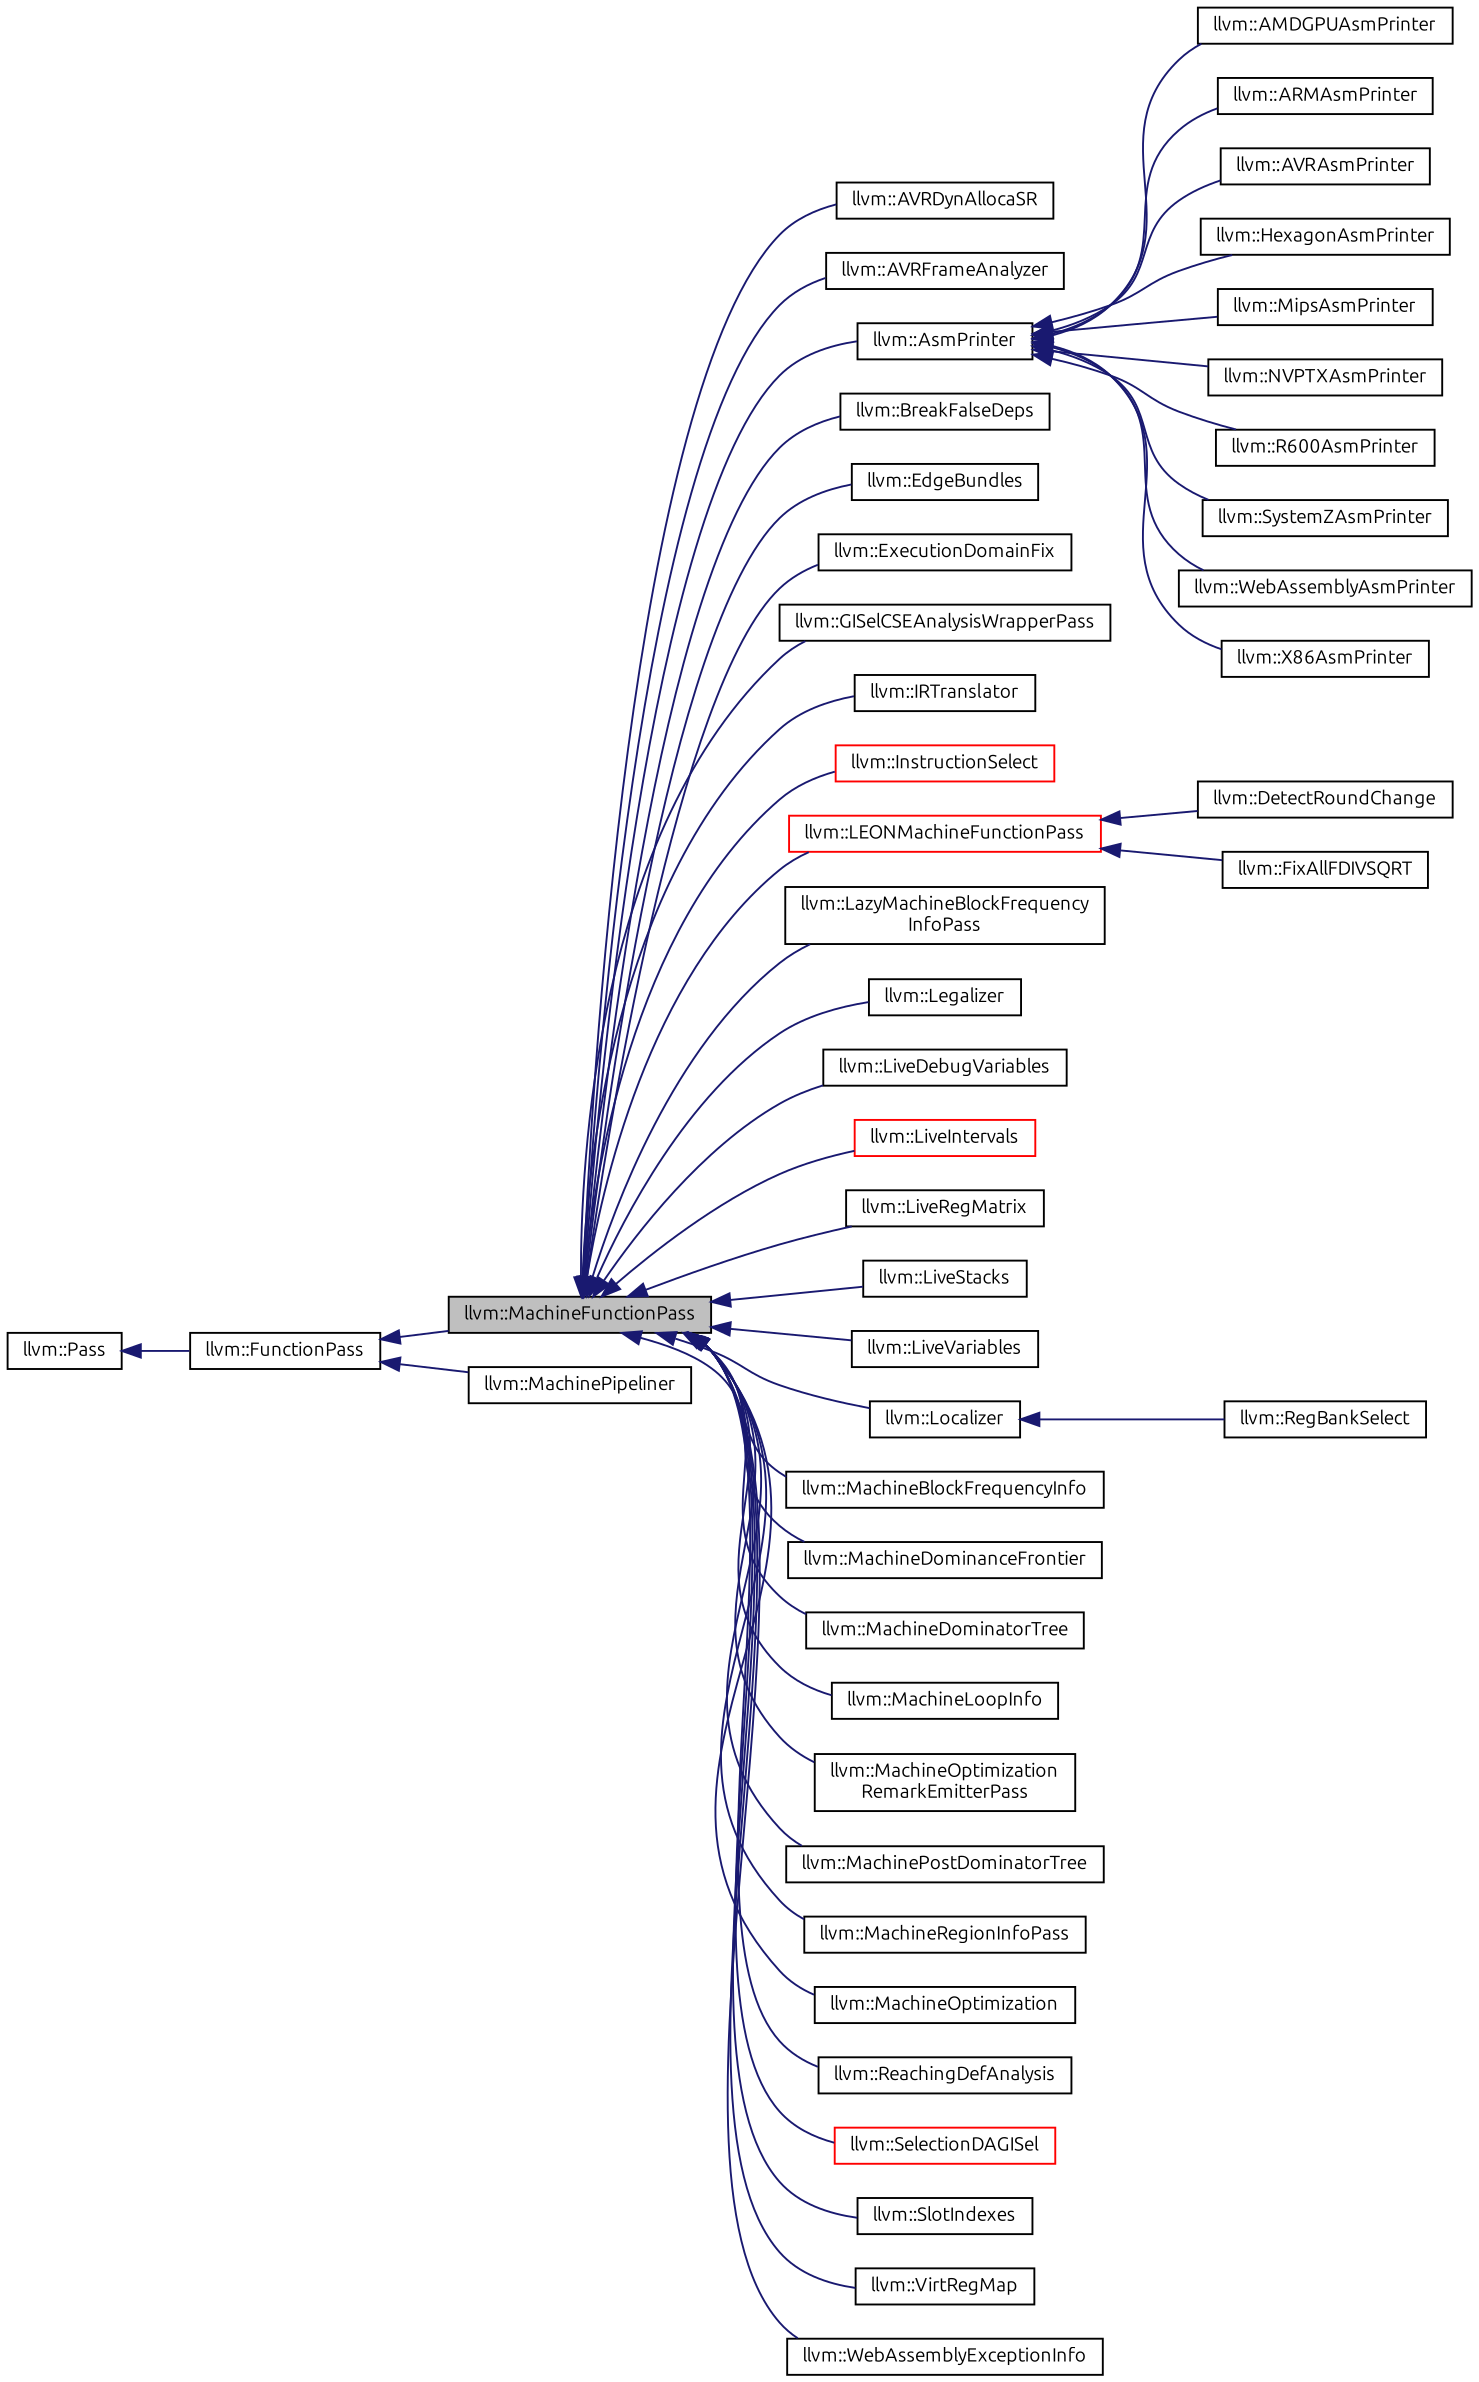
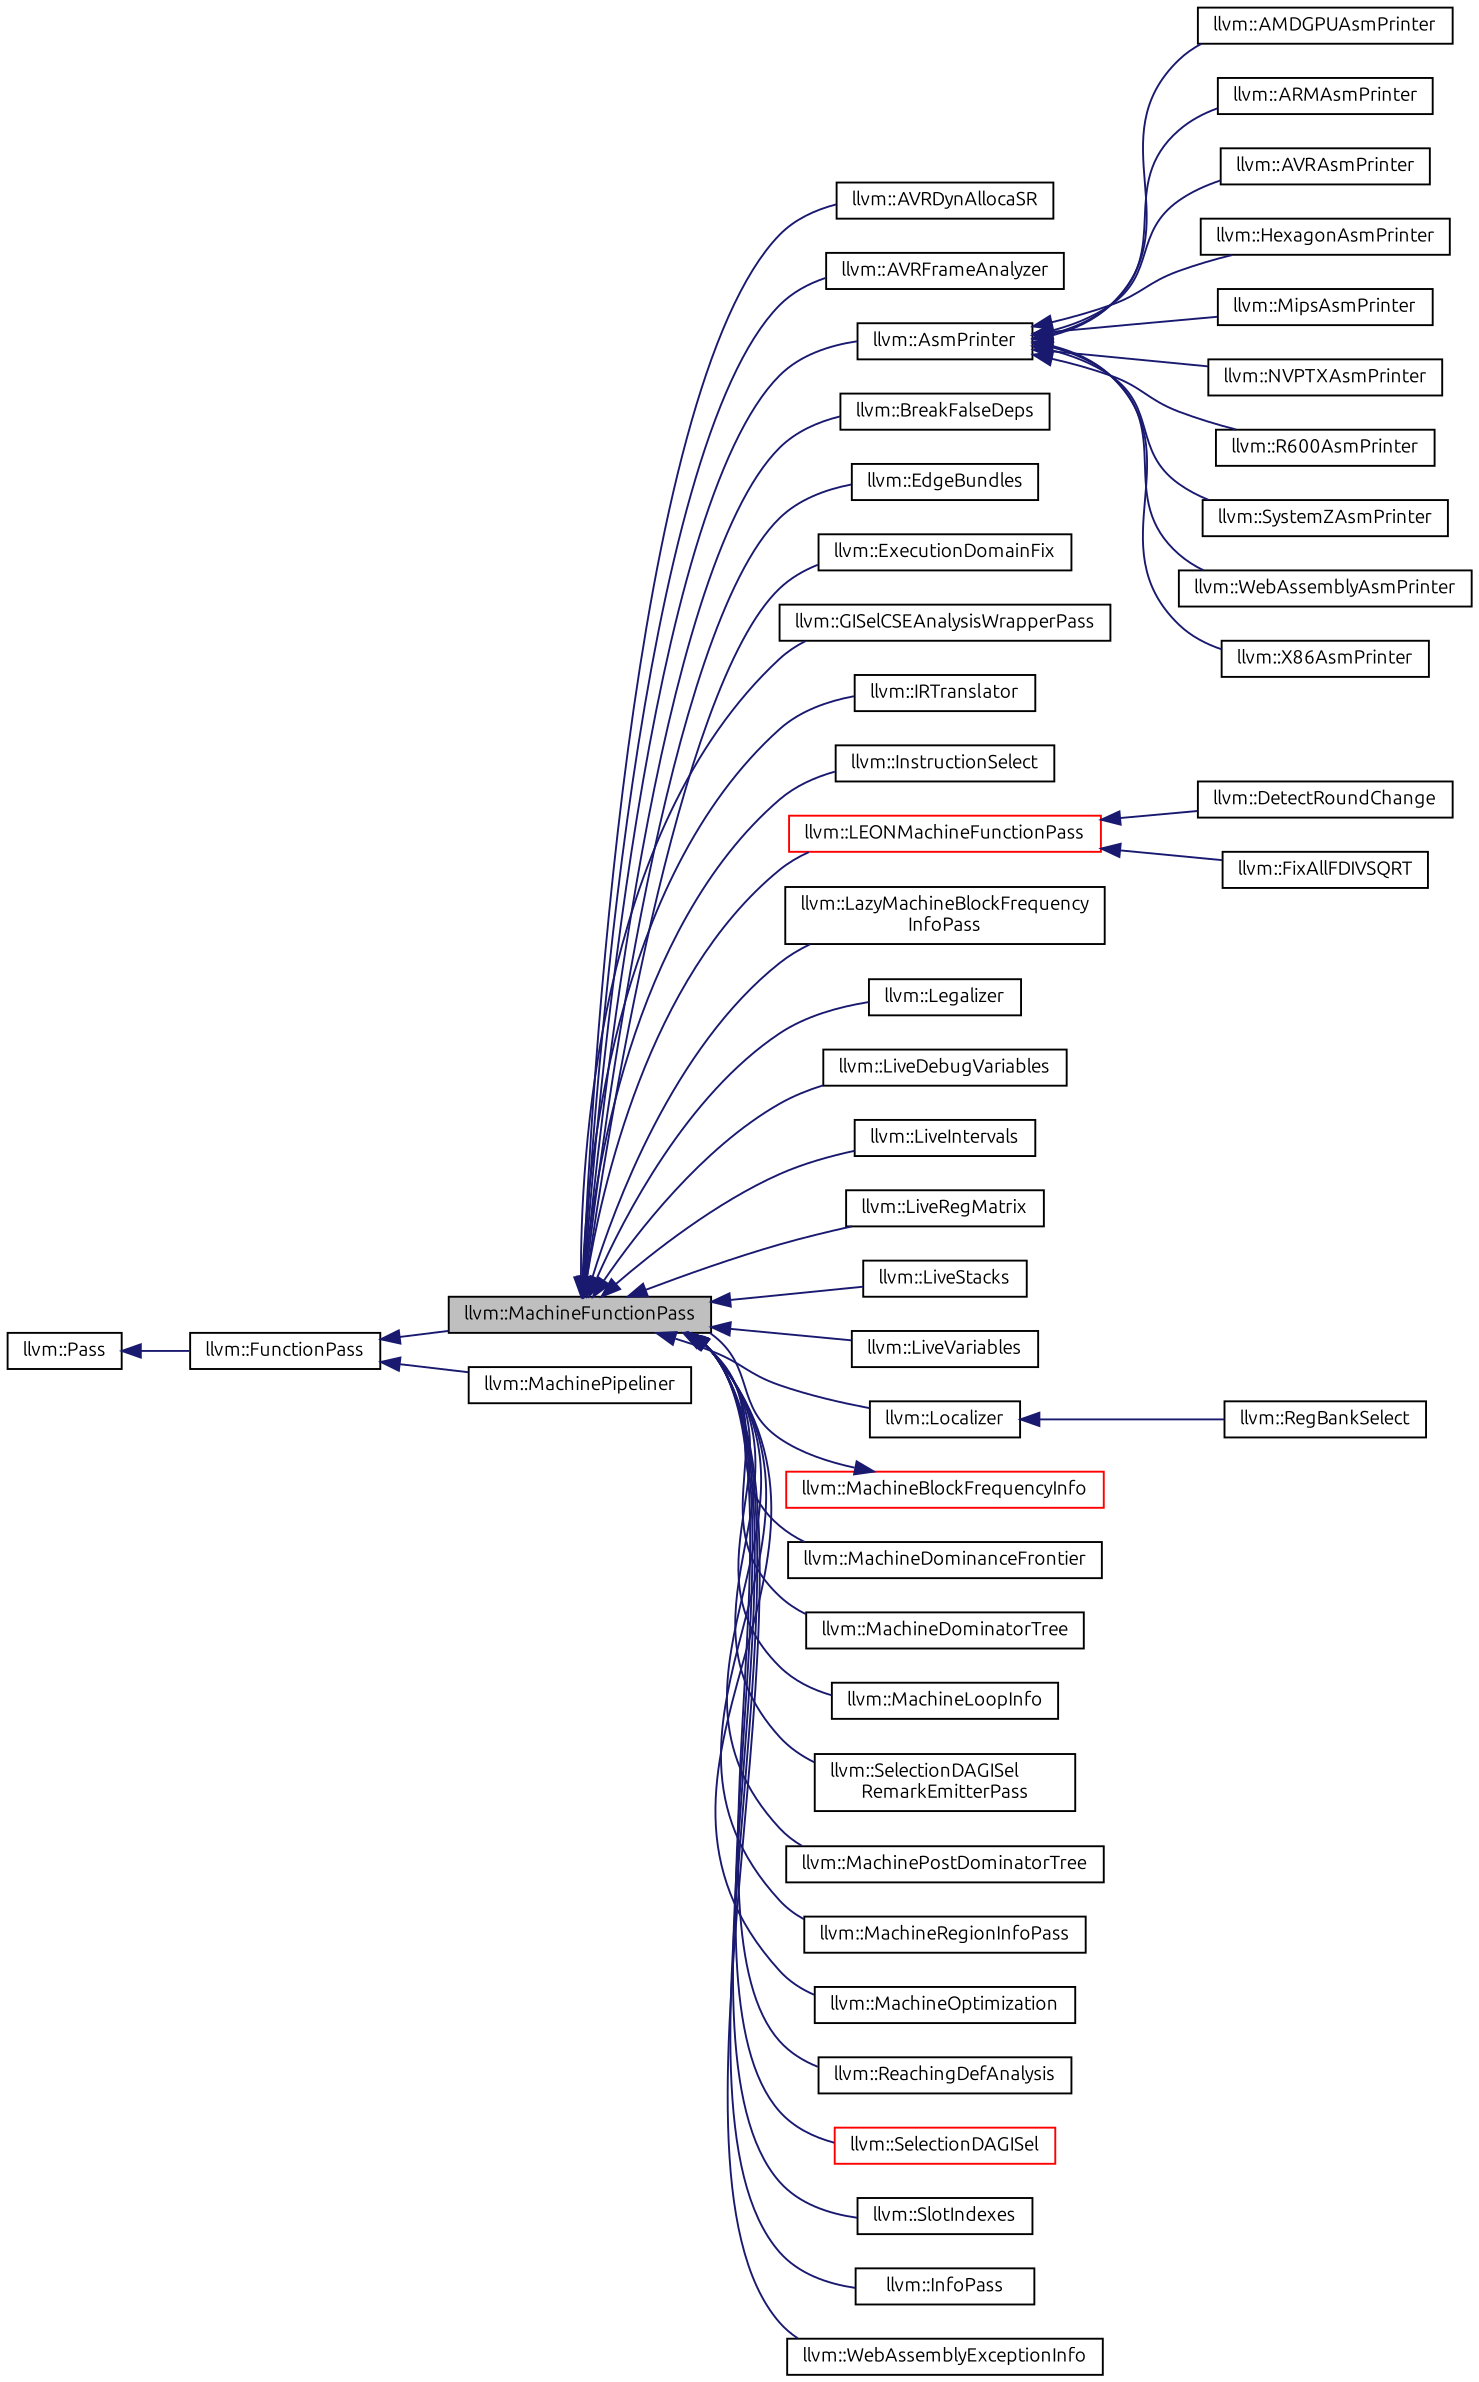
node "llvm::InstructionSelect": color red -> black
node "llvm::LiveIntervals": color red -> black
edge "llvm::MachineBlockFrequencyInfo" -> "llvm::MachineFunctionPass": reversed
node "llvm::MachineBlockFrequencyInfo": color black -> red
node "llvm::MachineOptimization RemarkEmitterPass": label "llvm::MachineOptimization RemarkEmitterPass" -> "llvm::SelectionDAGISel RemarkEmitterPass"
node "llvm::VirtRegMap": label "llvm::VirtRegMap" -> "llvm::InfoPass"
